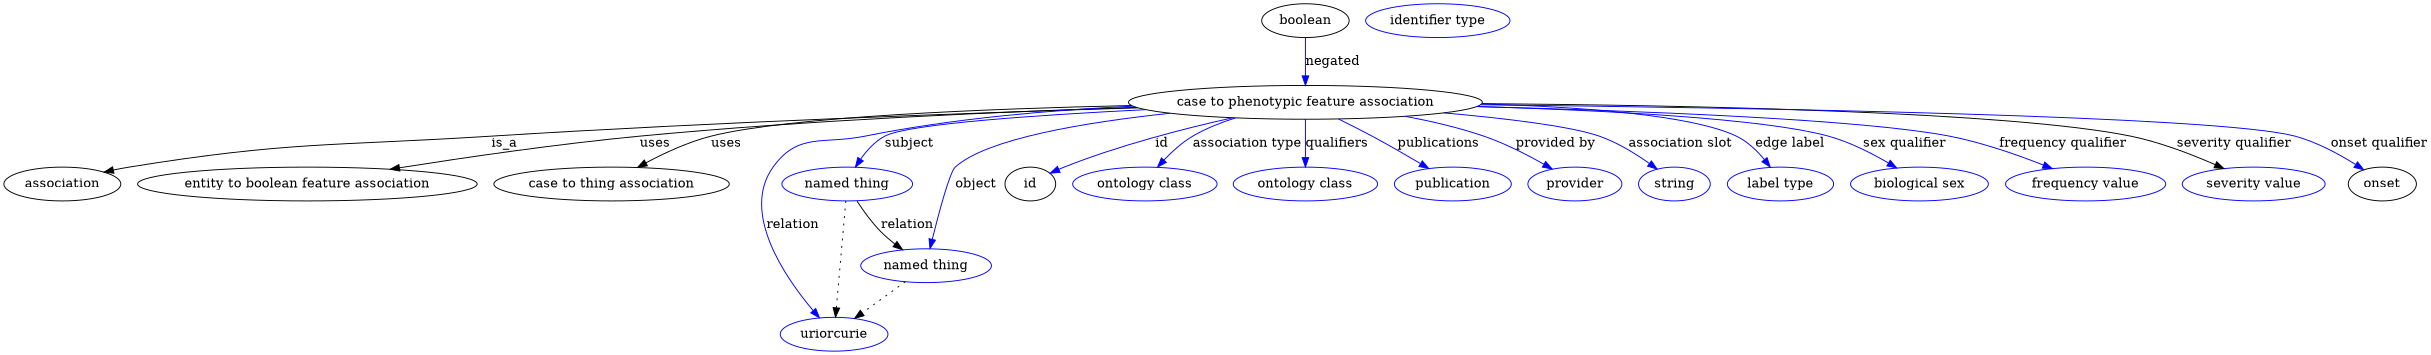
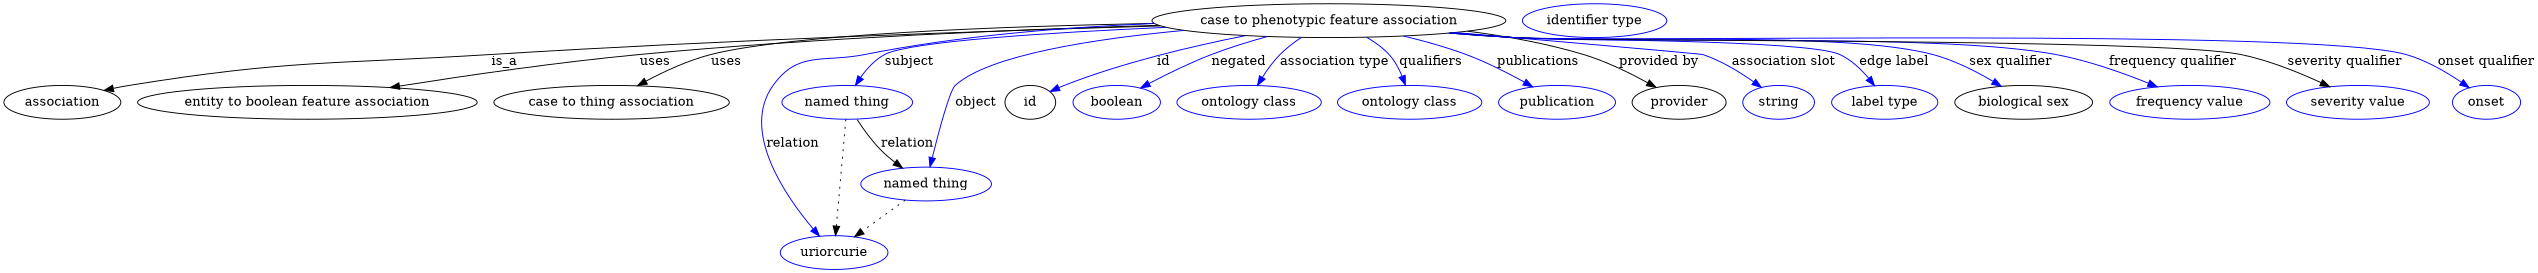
node "boolean": color black -> blue
edge "boolean" -> "case to phenotypic feature association": reversed
edge "case to phenotypic feature association" -> "provider": color blue -> black
node "provider": color blue -> black
node "biological sex": color blue -> black
node "onset": color black -> blue
